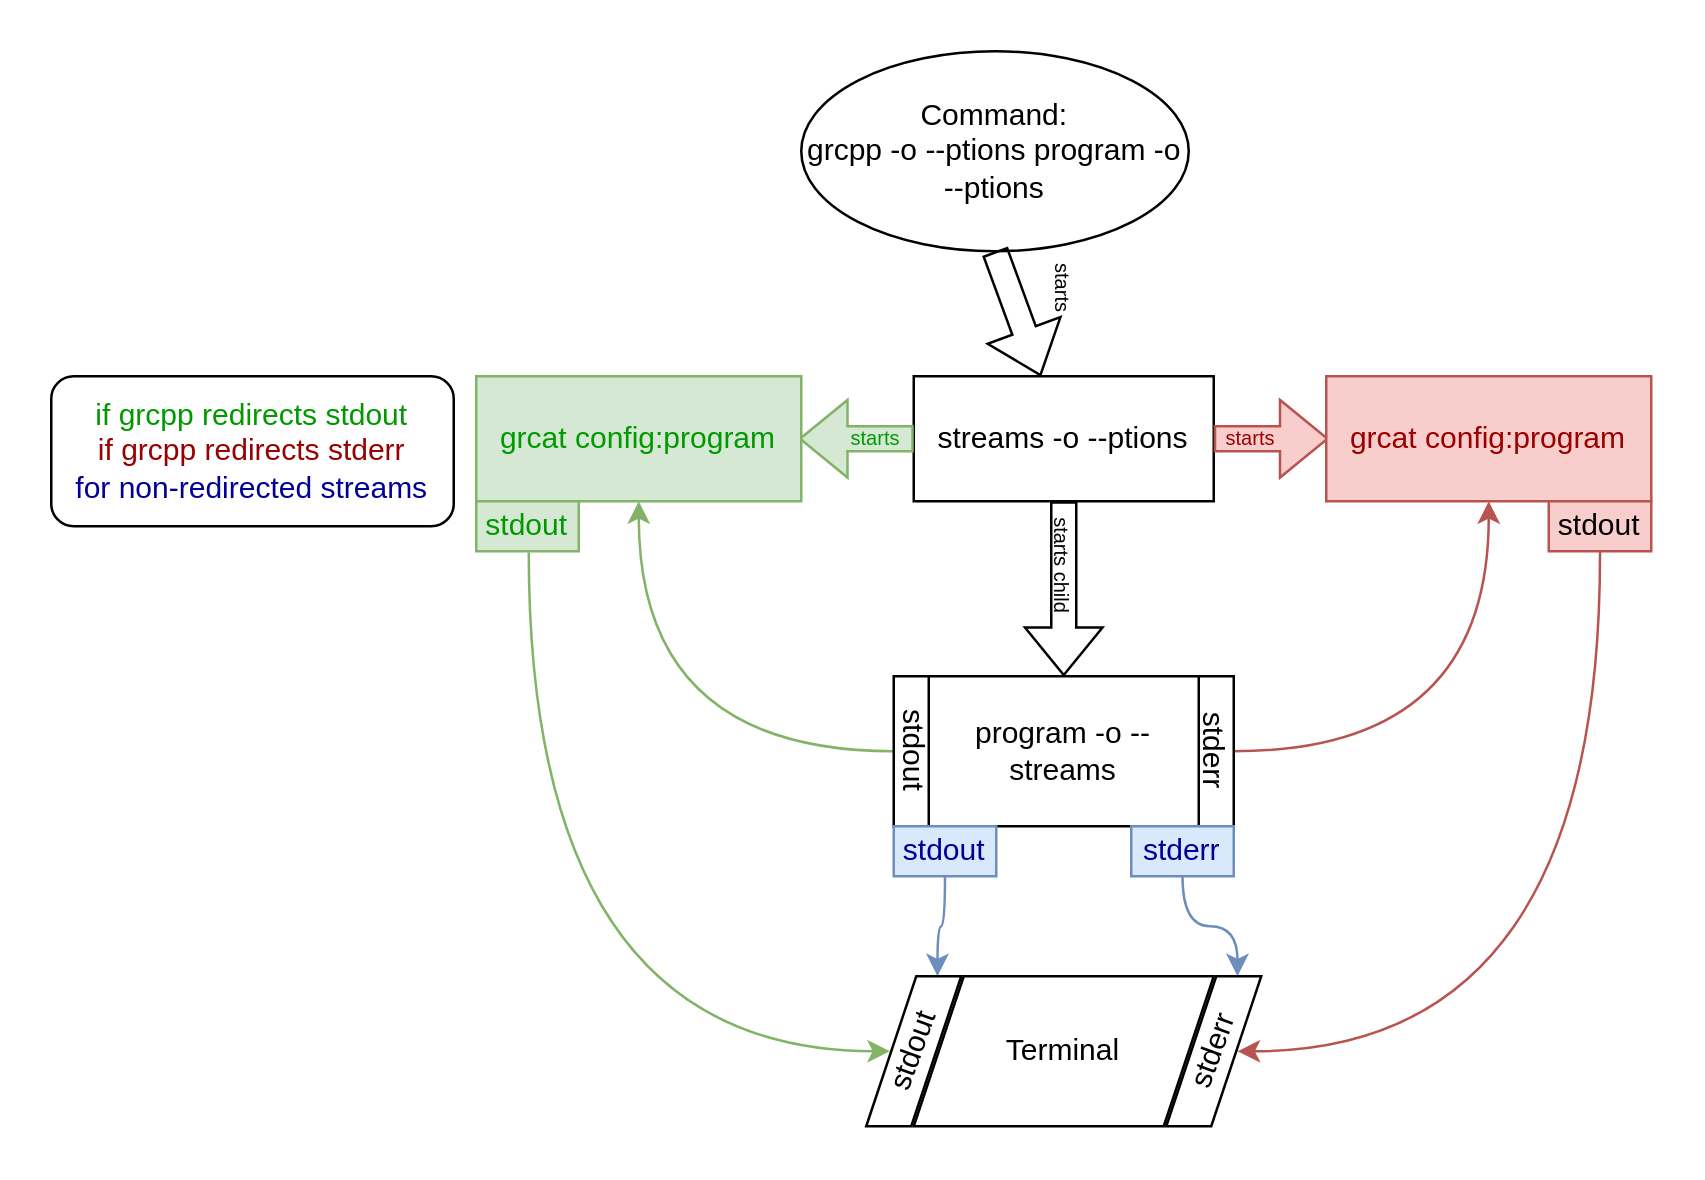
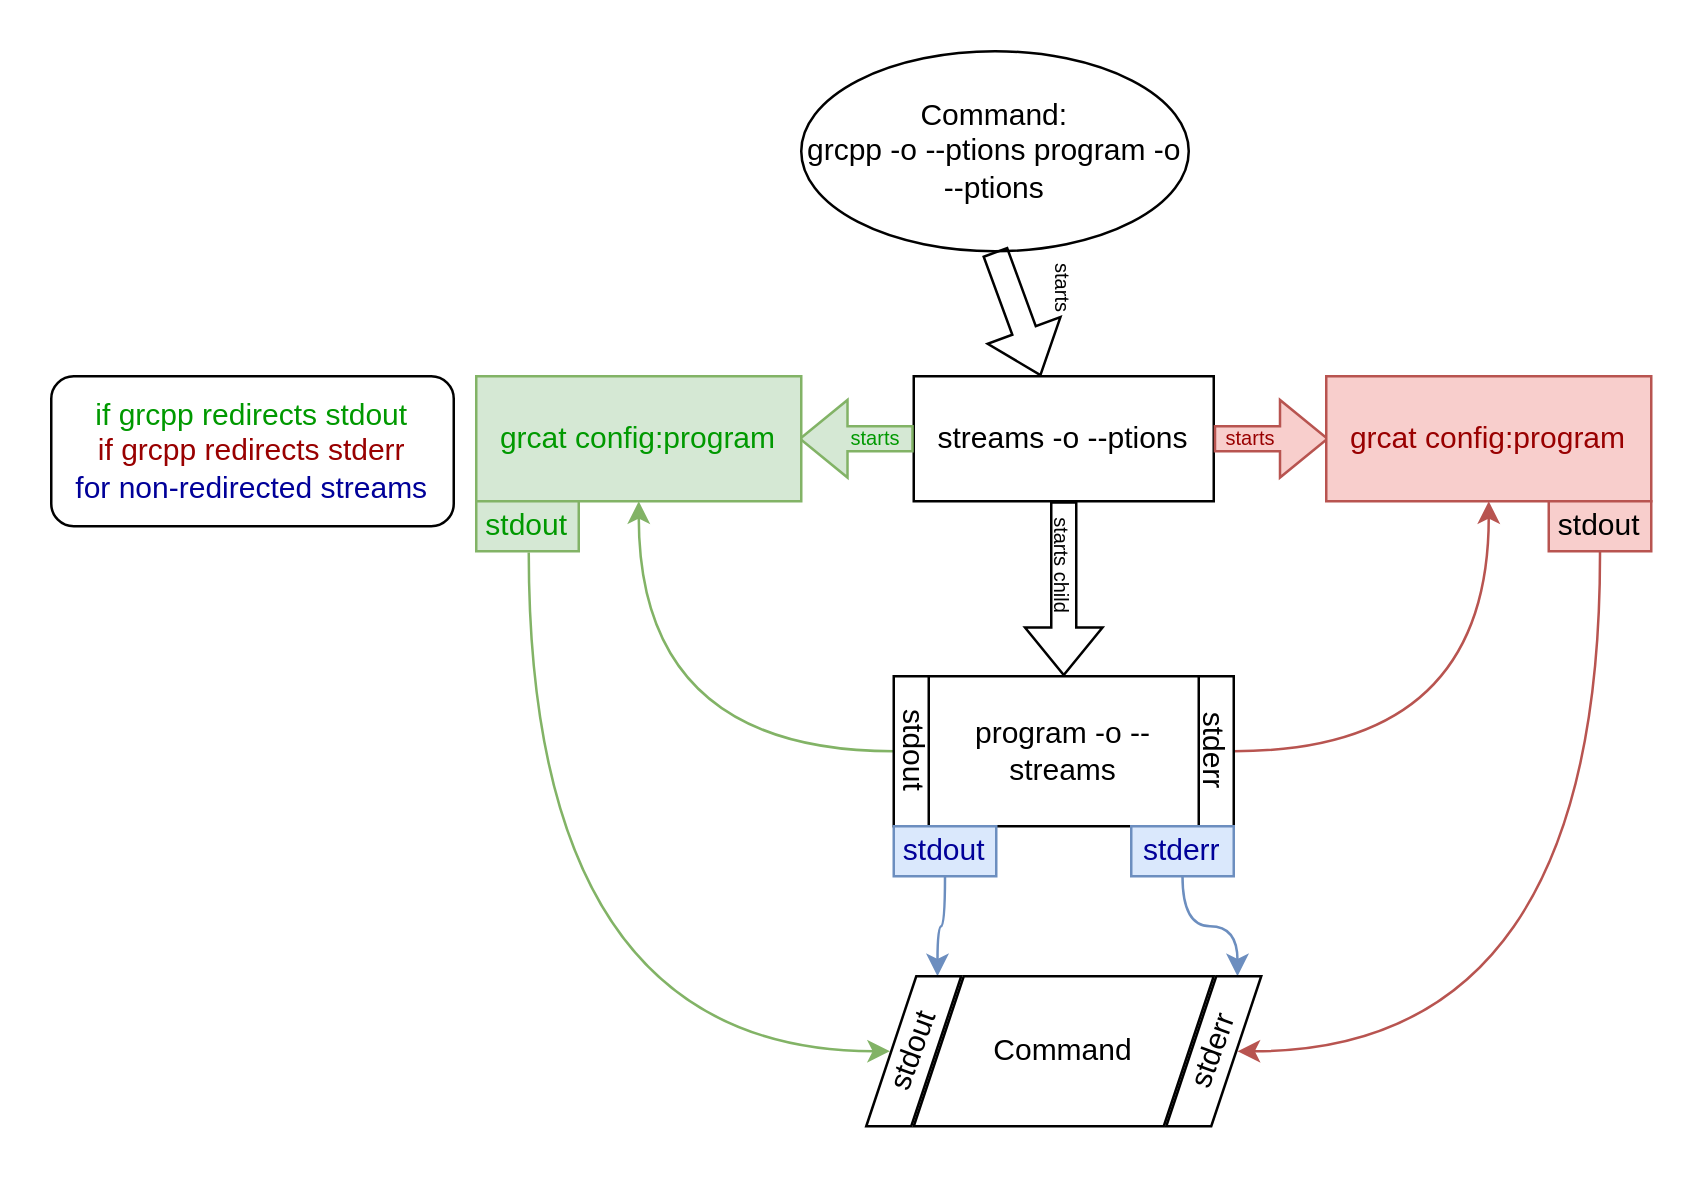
node "Terminal": label "Terminal" -> "Command"
